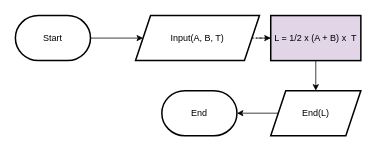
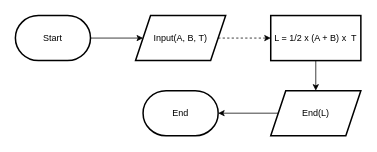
node "Input(A, B, T)": size 124x45 -> 90x45
node "L = 1/2 x (A + B) x T": fillcolor #e1d5e7 -> #ffffff
node "End": moved (199, 113) -> (180, 113)
